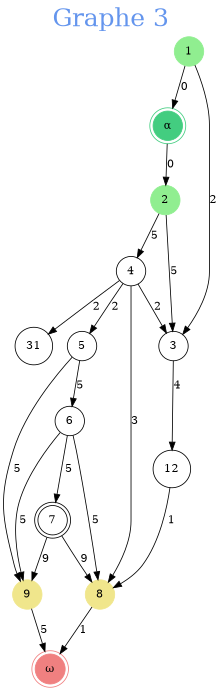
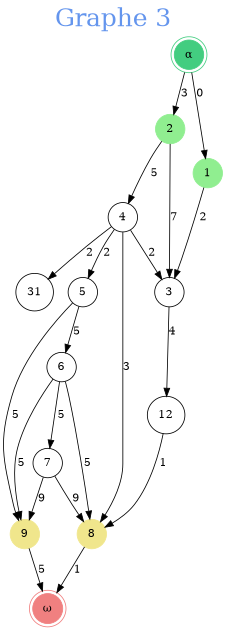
edge "1" -> "α": reversed
edge "α" -> "2": label "0" -> "3"
edge "2" -> "3": label "5" -> "7"
node "7": shape doublecircle -> circle
